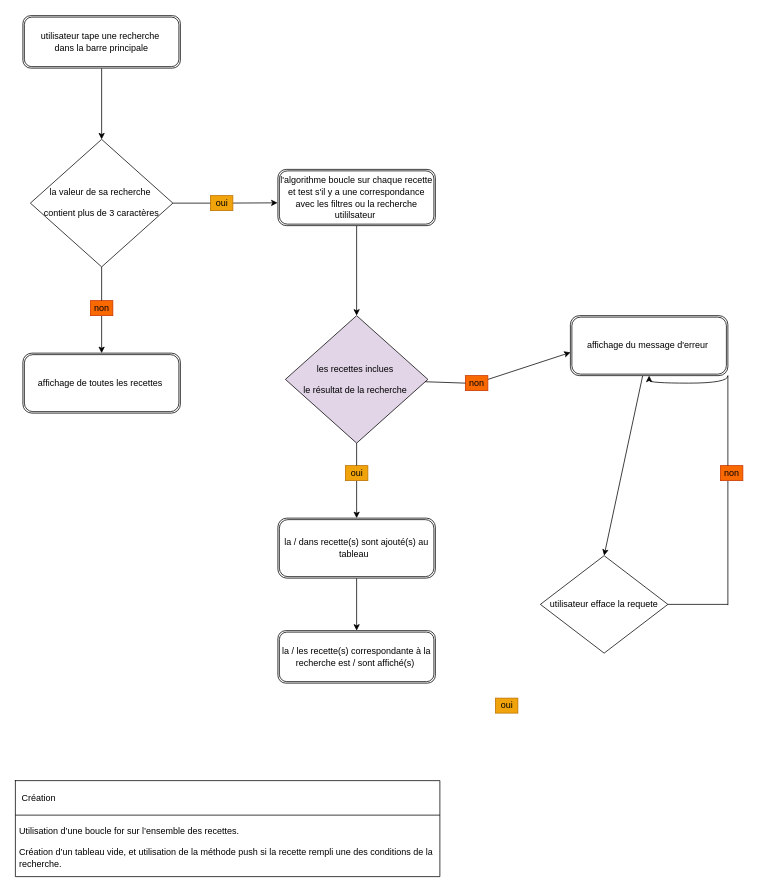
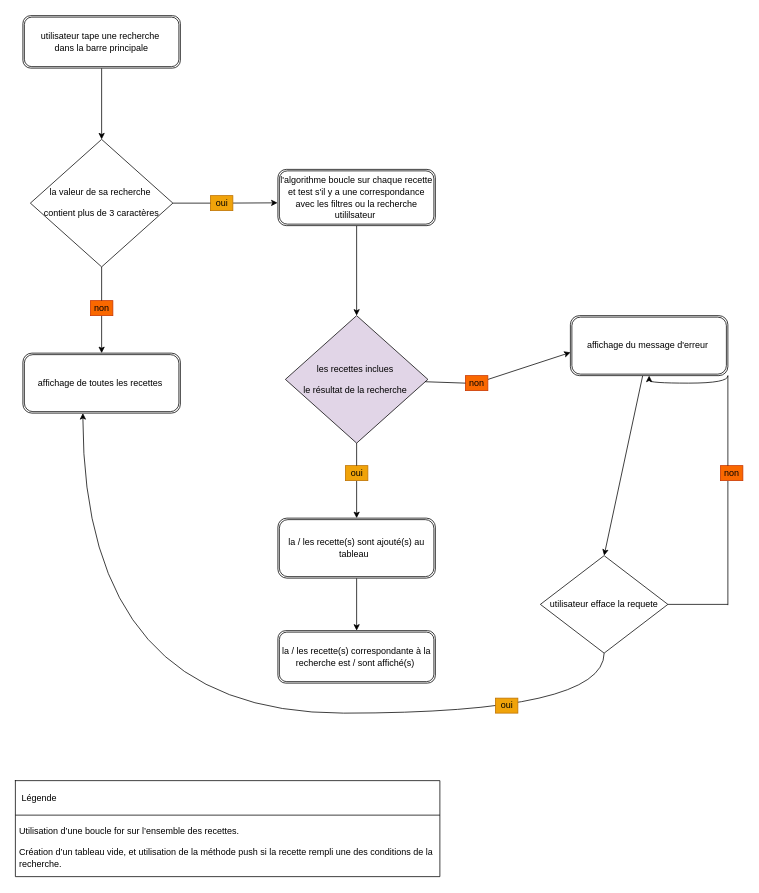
node "la / dans recette(s) sont ajouté(s) au tableau": label "la / dans recette(s) sont ajouté(s) au tableau" -> "la / les recette(s) sont ajouté(s) au tableau"
edge "utilisateur efface la requete" -> "affichage de toutes les recettes": added
node "Création": label "Création" -> "Légende"
